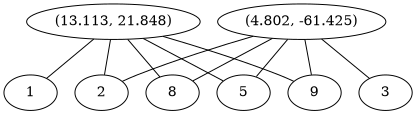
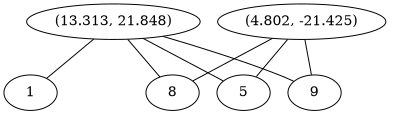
node "(13.113, 21.848)": label "(13.113, 21.848)" -> "(13.313, 21.848)"
node "(4.802, -61.425)": label "(4.802, -61.425)" -> "(4.802, -21.425)"
node "2": removed
node "3": removed
